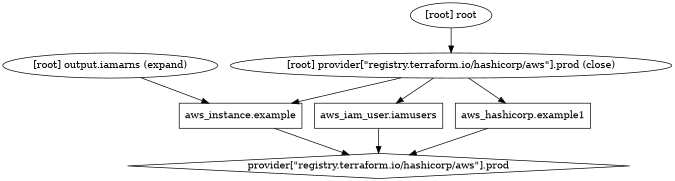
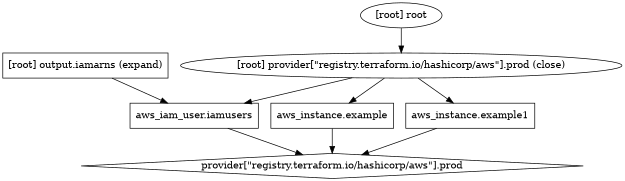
node "[root] output.iamarns (expand)": shape ellipse -> box
edge "[root] output.iamarns (expand)" -> "aws_instance.example": now "[root] output.iamarns (expand)" -> "aws_iam_user.iamusers"
node "aws_hashicorp.example1": label "aws_hashicorp.example1" -> "aws_instance.example1"
